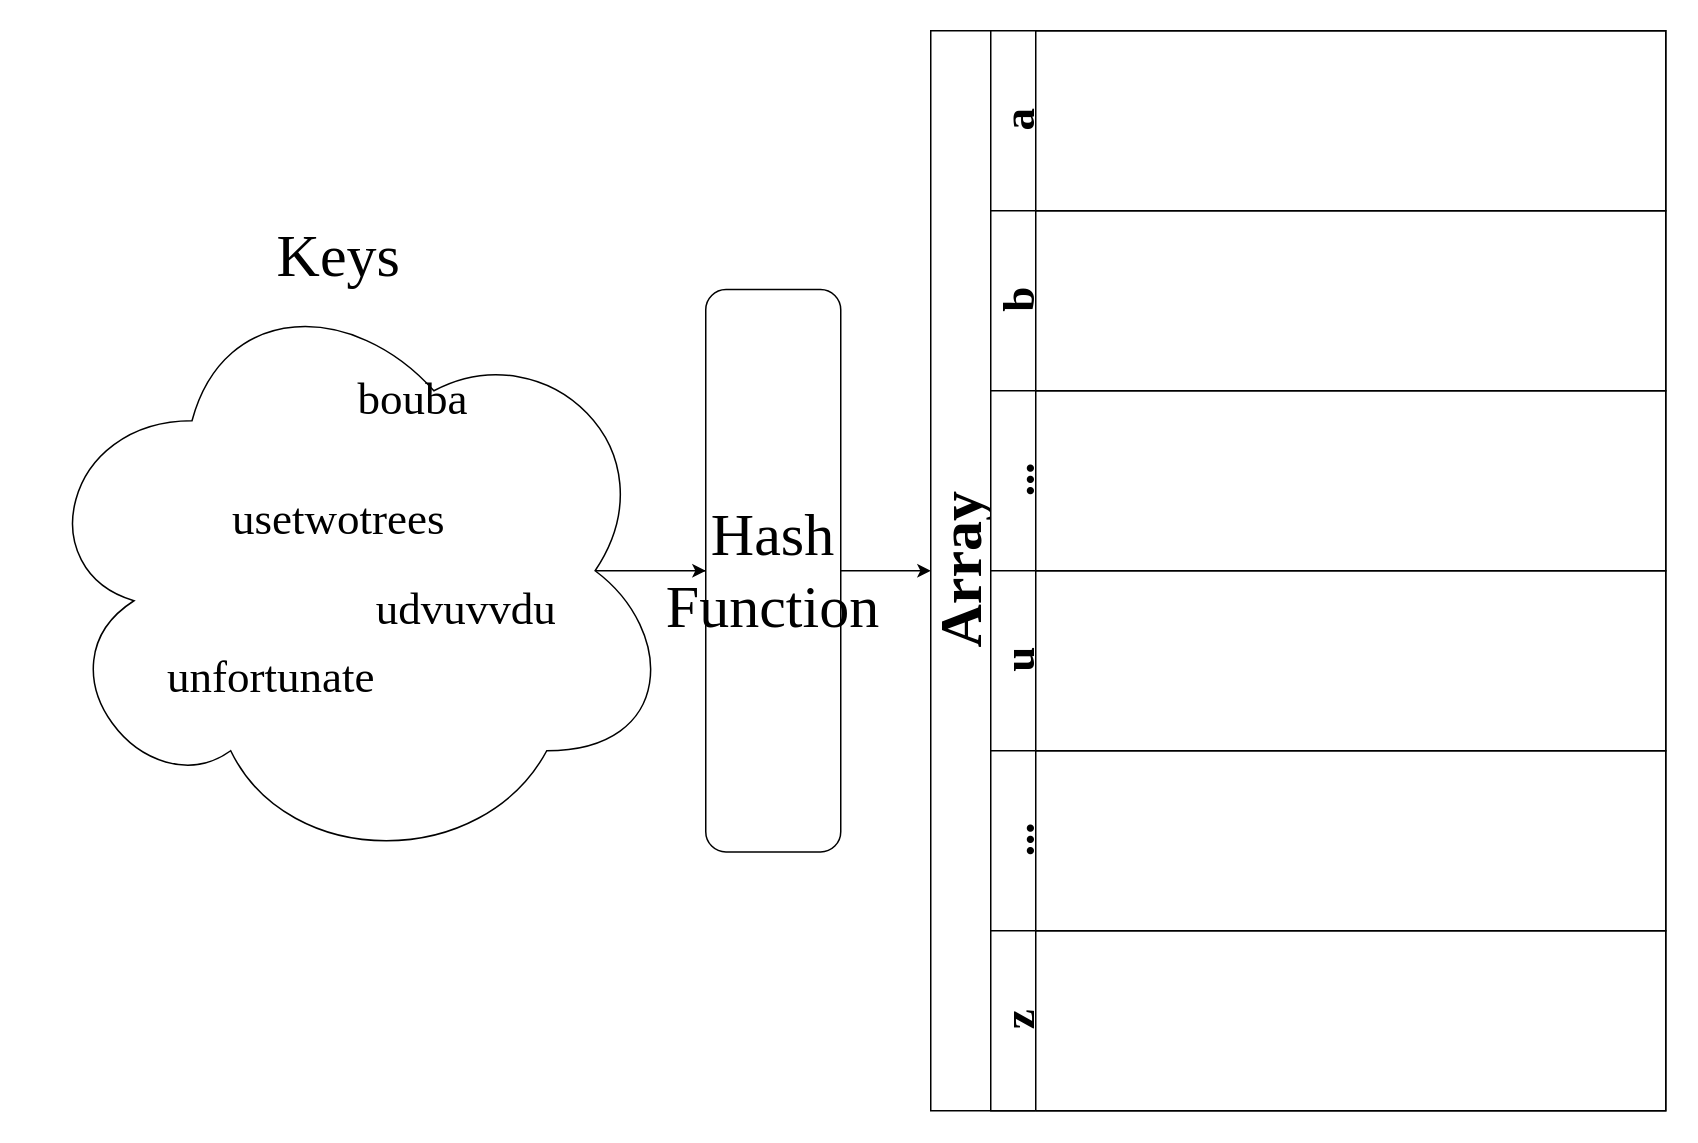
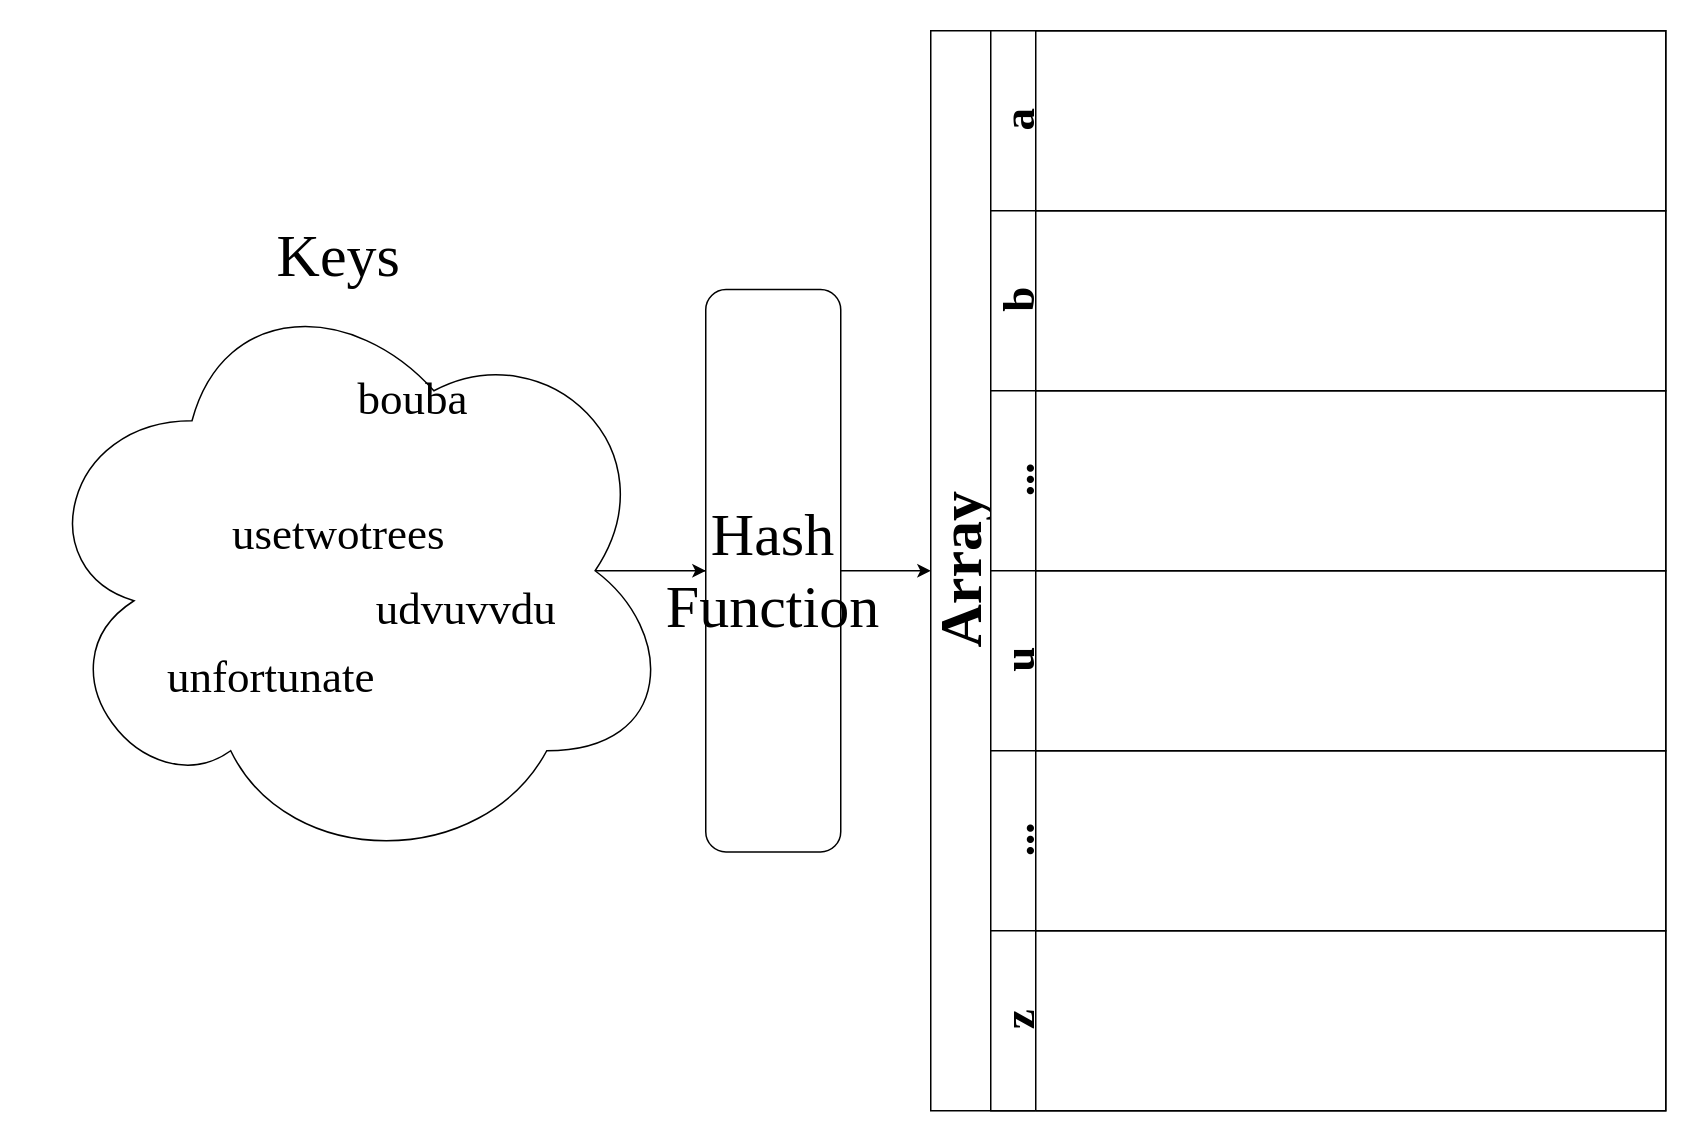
node "usetwotrees": moved (338, 518) -> (338, 533)
